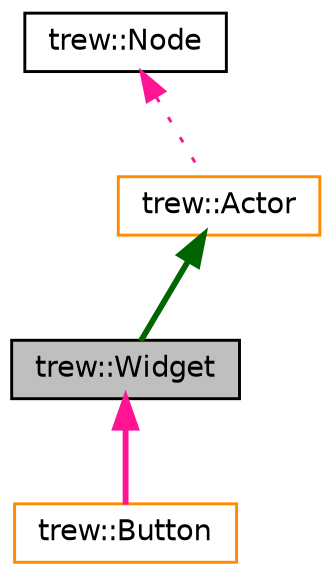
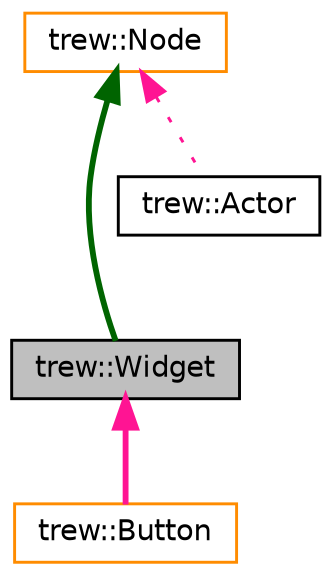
node "trew::Node": color black -> darkorange
node "trew::Actor": color darkorange -> black
edge "trew::Widget" -> "trew::Actor": now "trew::Widget" -> "trew::Node"
